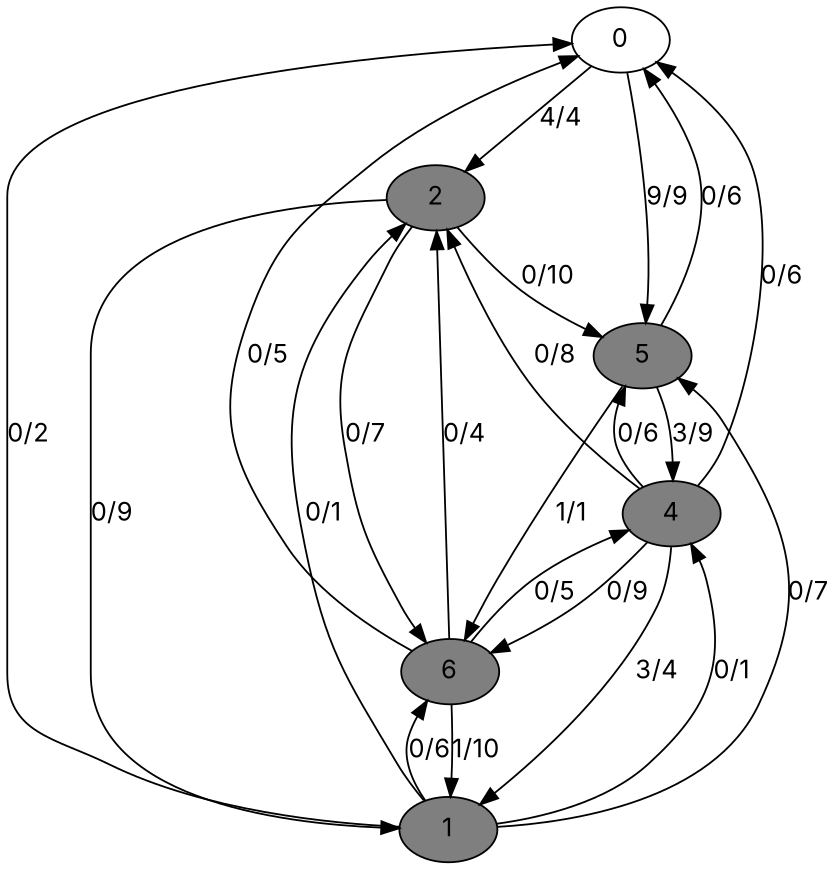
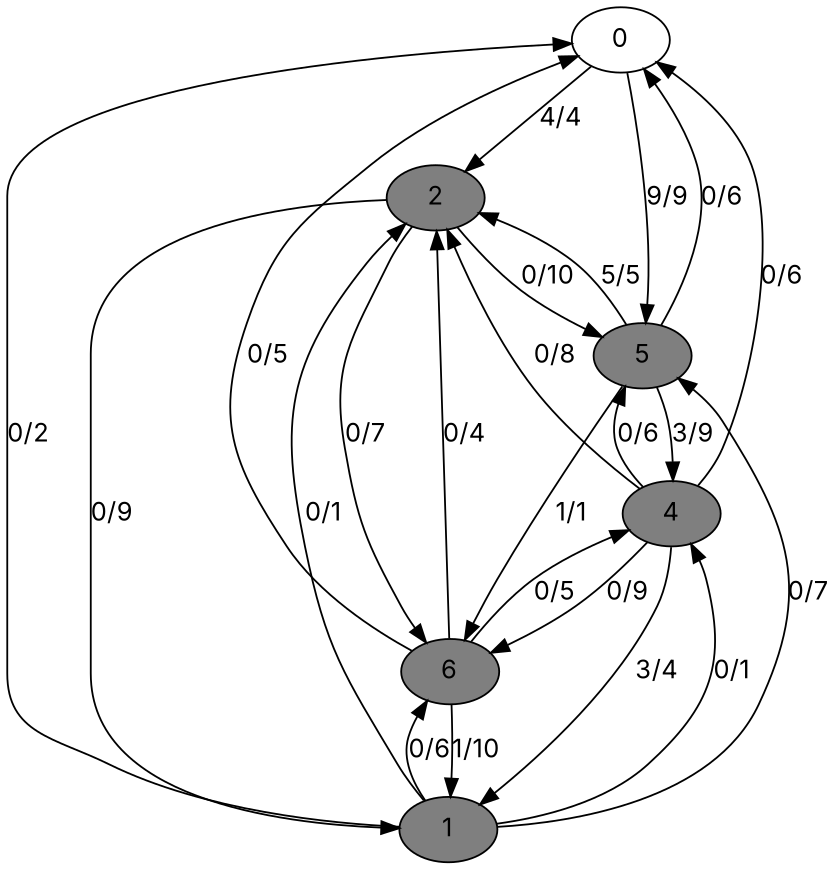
edge "5" -> "2": added, label "5/5"
